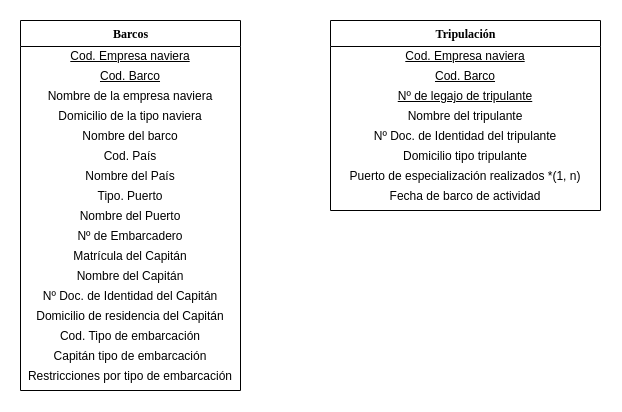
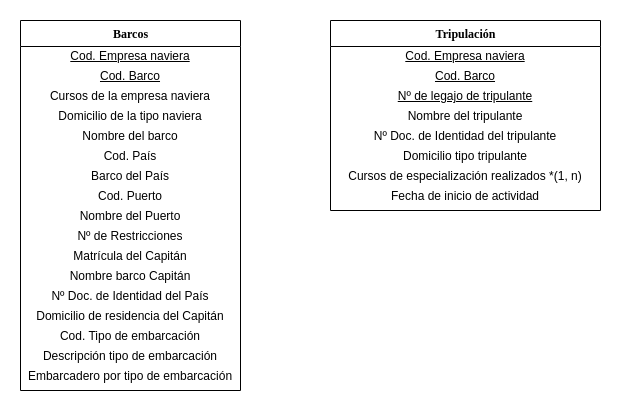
node "Nombre de la empresa naviera": label "Nombre de la empresa naviera" -> "Cursos de la empresa naviera"
node "Nombre del País": label "Nombre del País" -> "Barco del País"
node "Puerto de especialización realizados *(1, n)": label "Puerto de especialización realizados *(1, n)" -> "Cursos de especialización realizados *(1, n)"
node "Tipo. Puerto": label "Tipo. Puerto" -> "Cod. Puerto"
node "Fecha de barco de actividad": label "Fecha de barco de actividad" -> "Fecha de inicio de actividad"
node "Nº de Embarcadero": label "Nº de Embarcadero" -> "Nº de Restricciones"
node "Nombre del Capitán": label "Nombre del Capitán" -> "Nombre barco Capitán"
node "Nº Doc. de Identidad del Capitán": label "Nº Doc. de Identidad del Capitán" -> "Nº Doc. de Identidad del País"
node "Capitán tipo de embarcación": label "Capitán tipo de embarcación" -> "Descripción tipo de embarcación"
node "Restricciones por tipo de embarcación": label "Restricciones por tipo de embarcación" -> "Embarcadero por tipo de embarcación"
